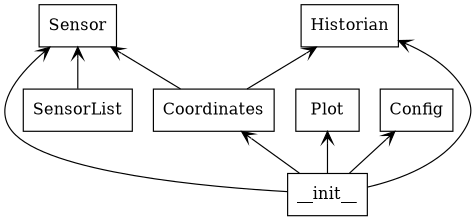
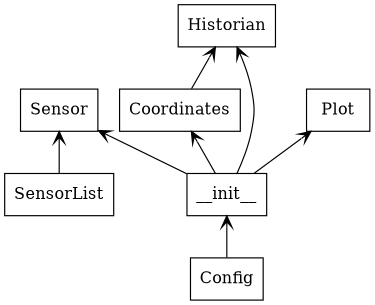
edge "Coordinates" -> "Sensor": removed
edge "__init__" -> "Config": reversed
